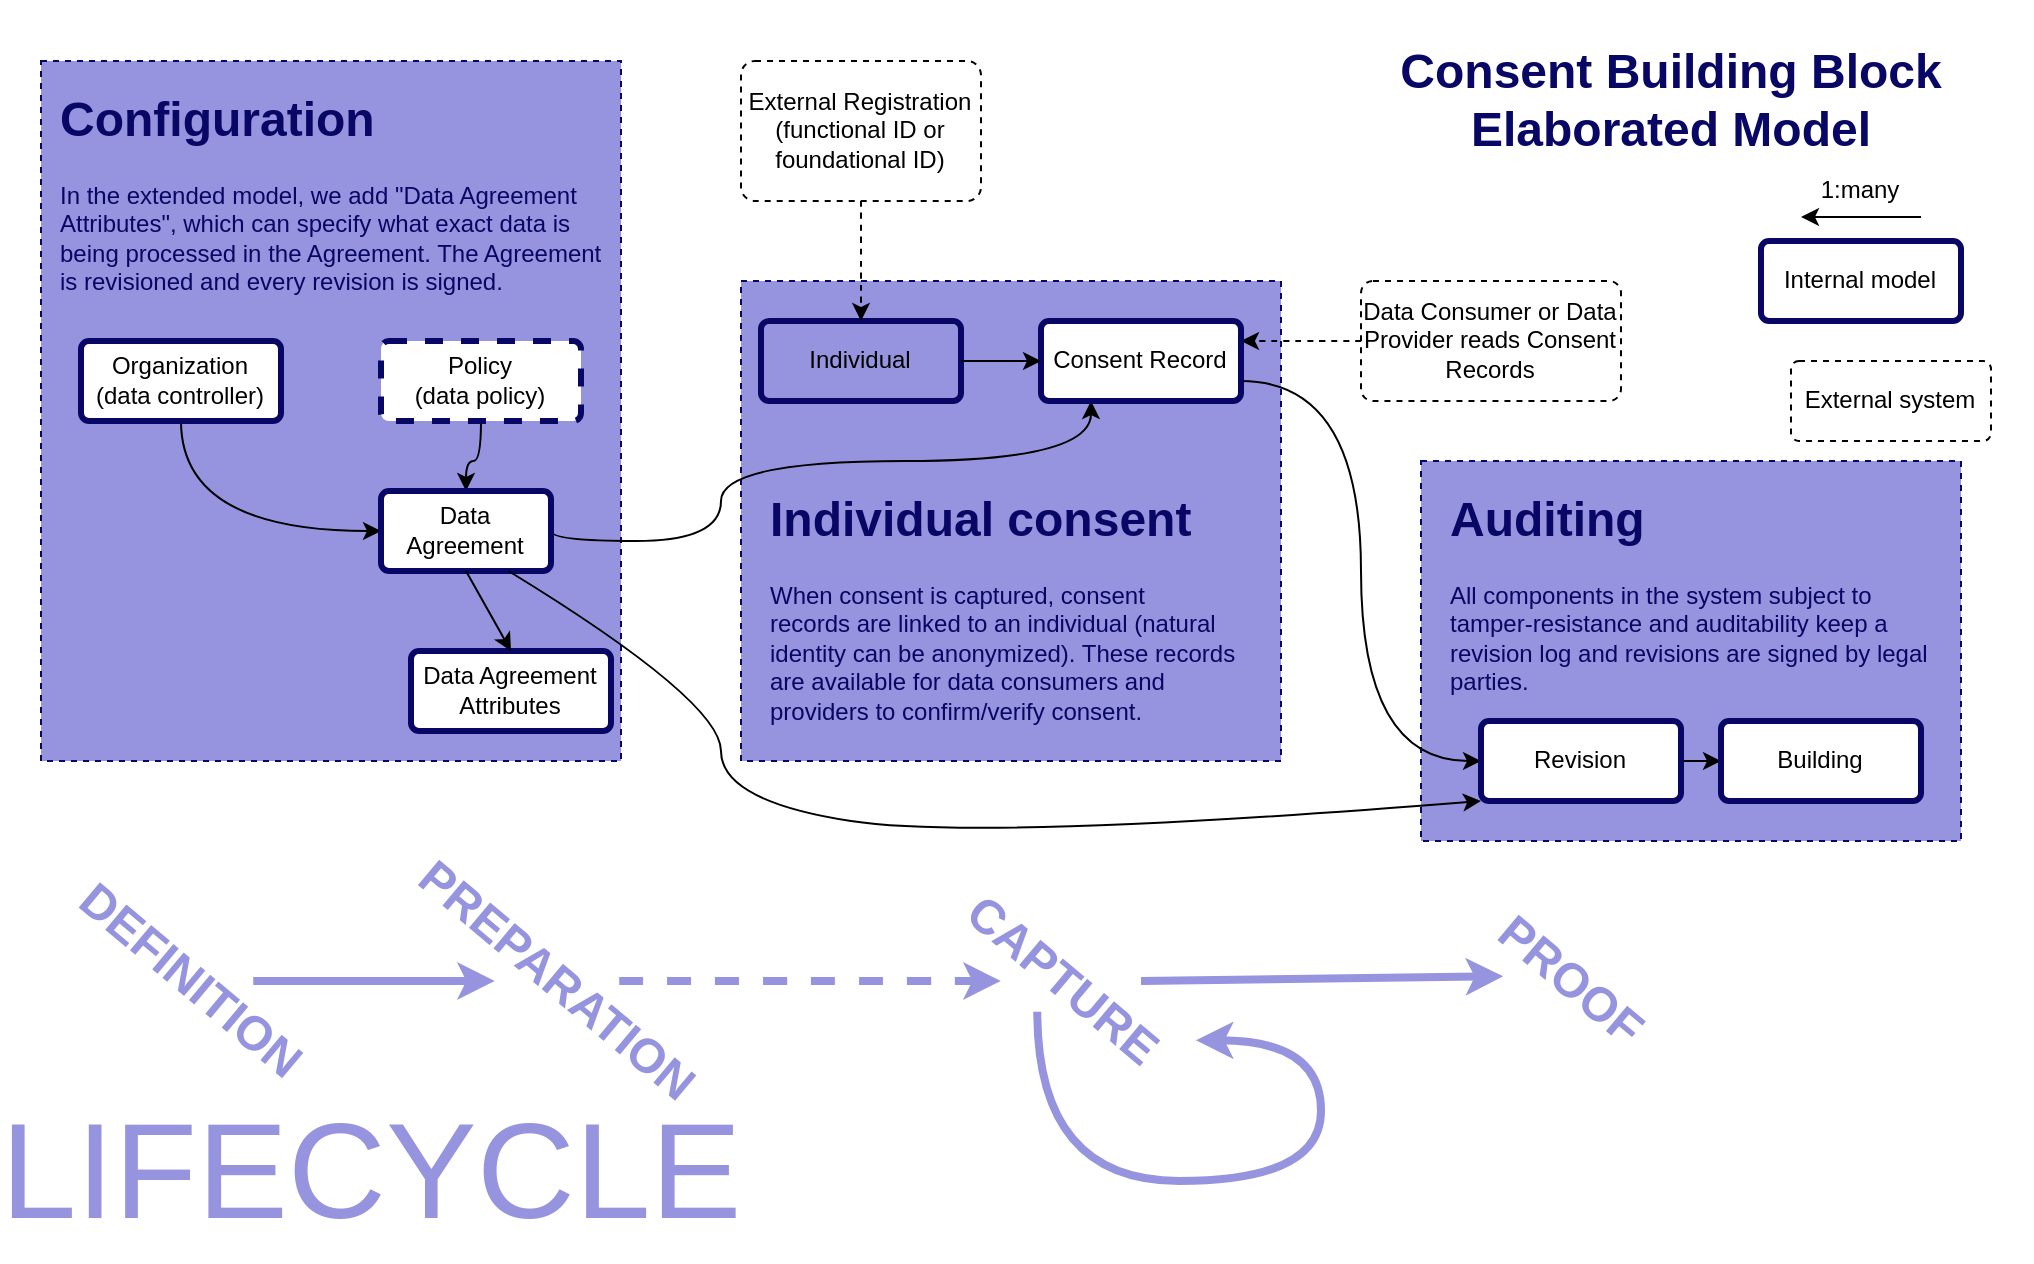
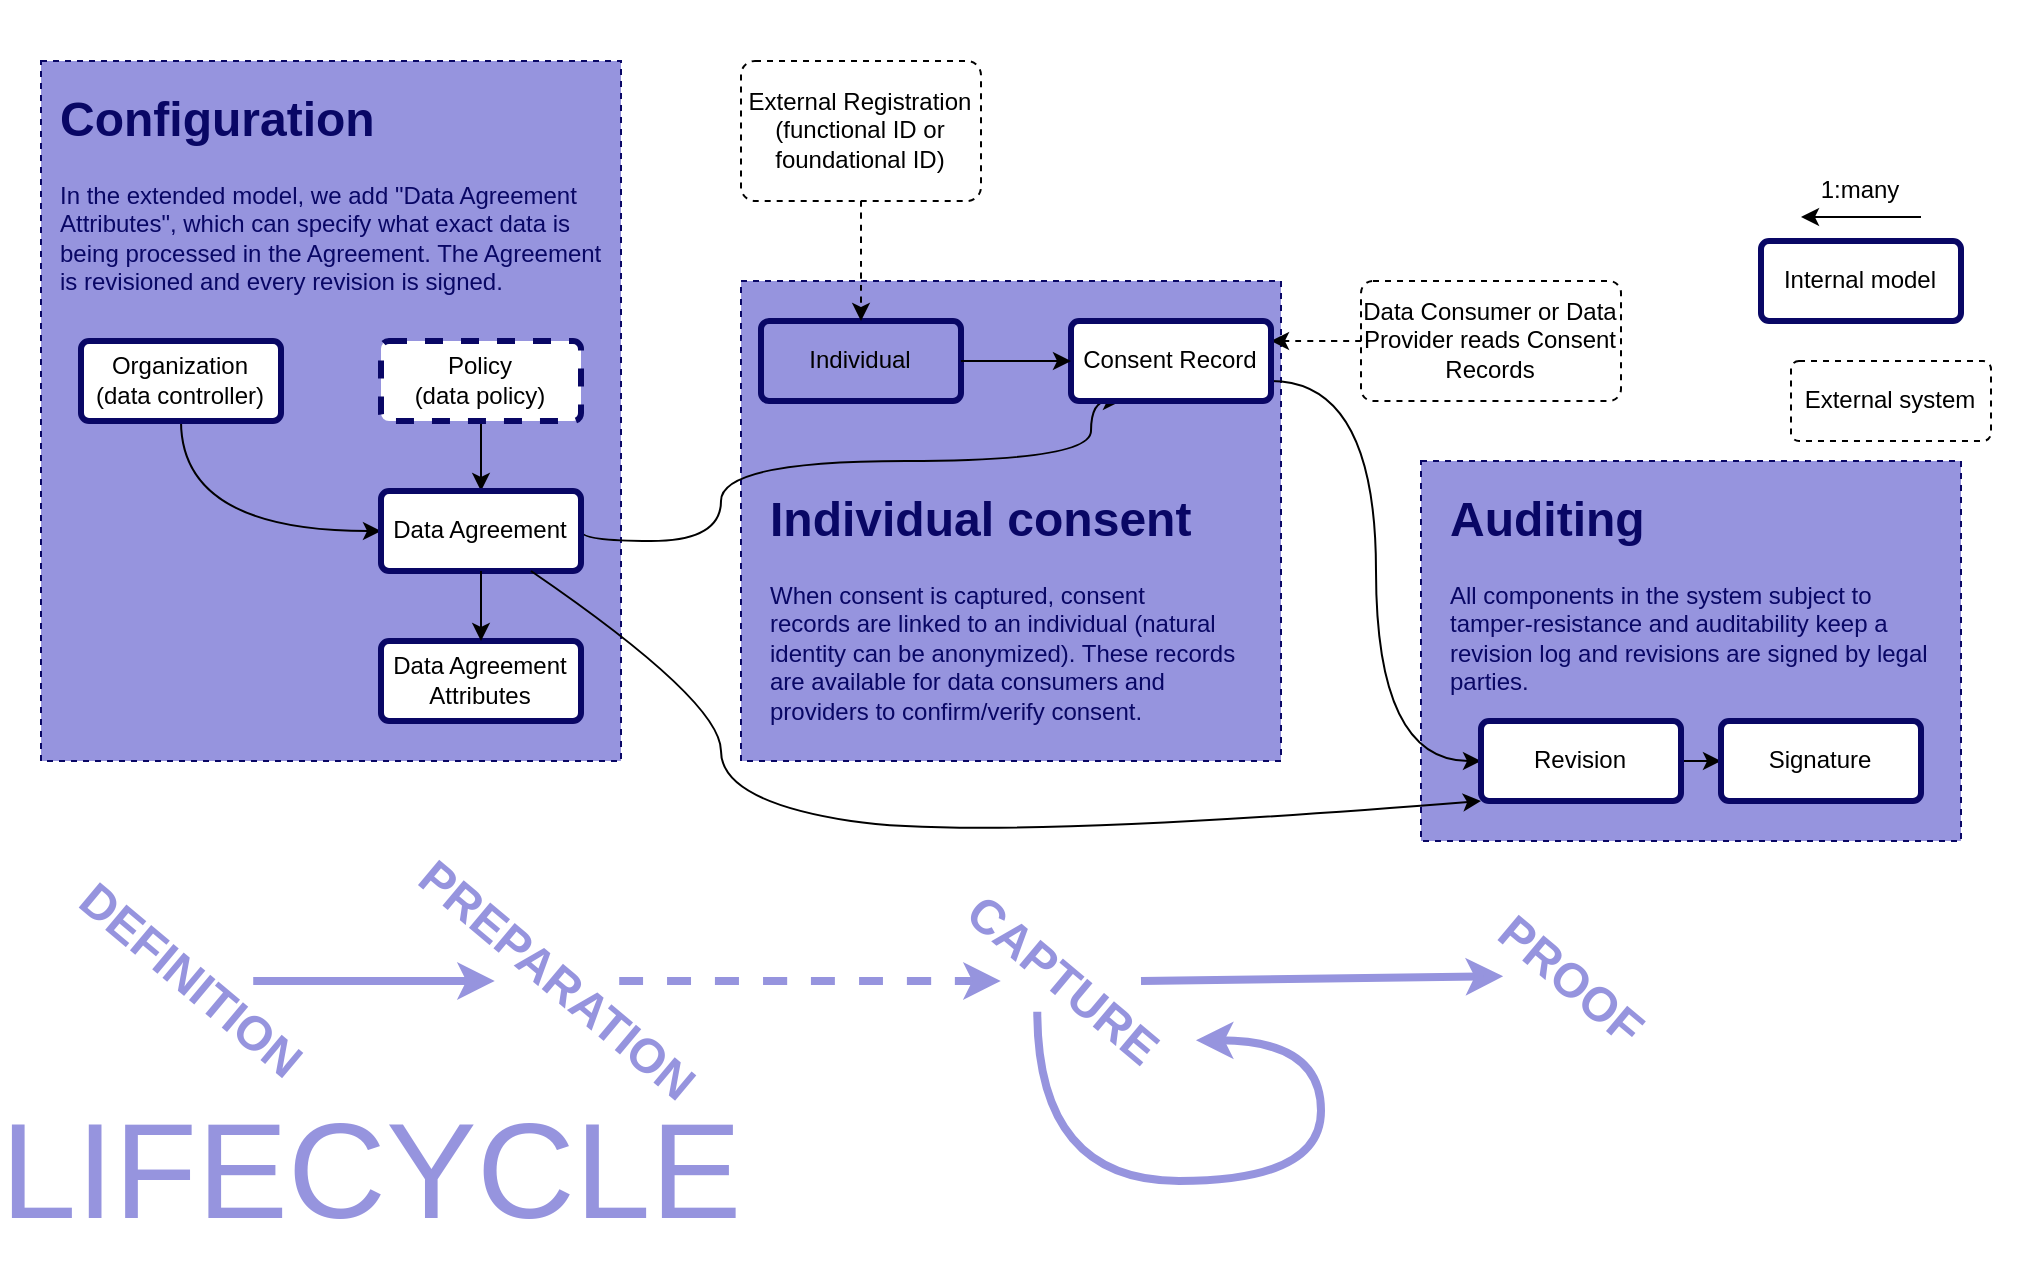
node "Consent Building Block Elaborated Model": removed
node "Consent Record": moved (1141, 361) -> (1171, 361)
node "Data Agreement": size 170x80 -> 200x80
node "Data Agreement Attributes": moved (511, 691) -> (481, 681)
node "Building": label "Building" -> "Signature"
